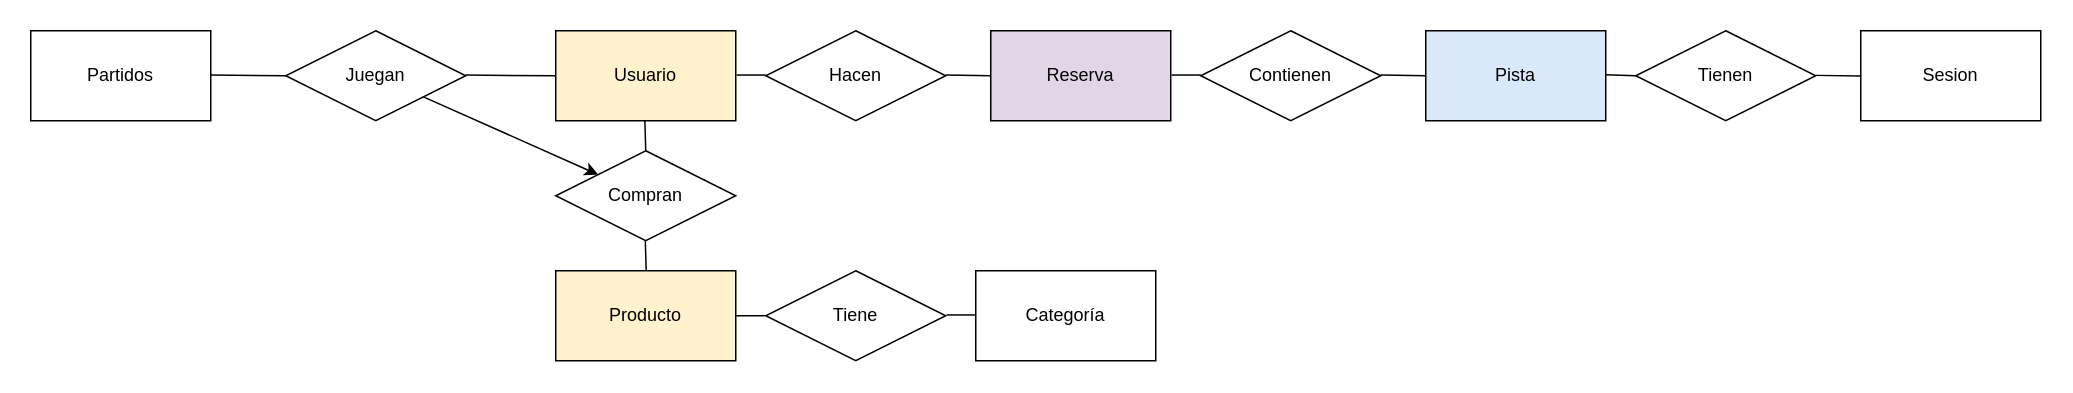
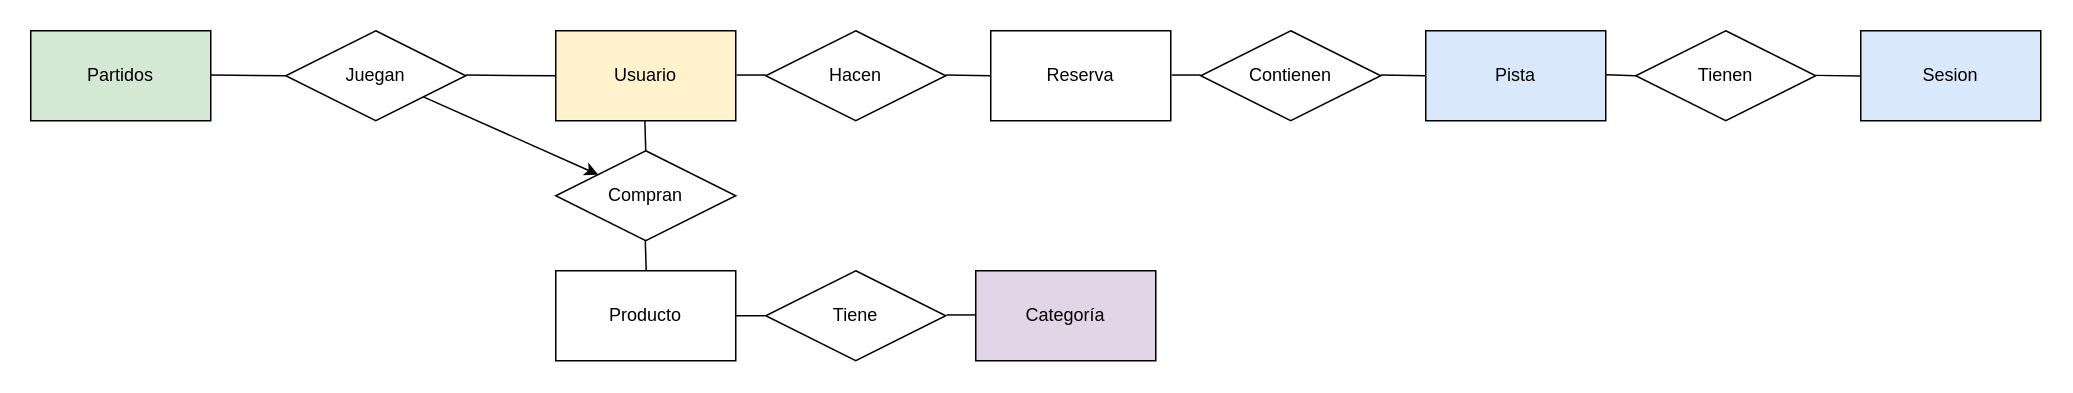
node "Partidos": fillcolor #ffffff -> #d5e8d4
node "Reserva": fillcolor #e1d5e7 -> #ffffff
node "Sesion": fillcolor #ffffff -> #dae8fc
node "Producto": fillcolor #fff2cc -> #ffffff
node "Categoría": fillcolor #ffffff -> #e1d5e7
